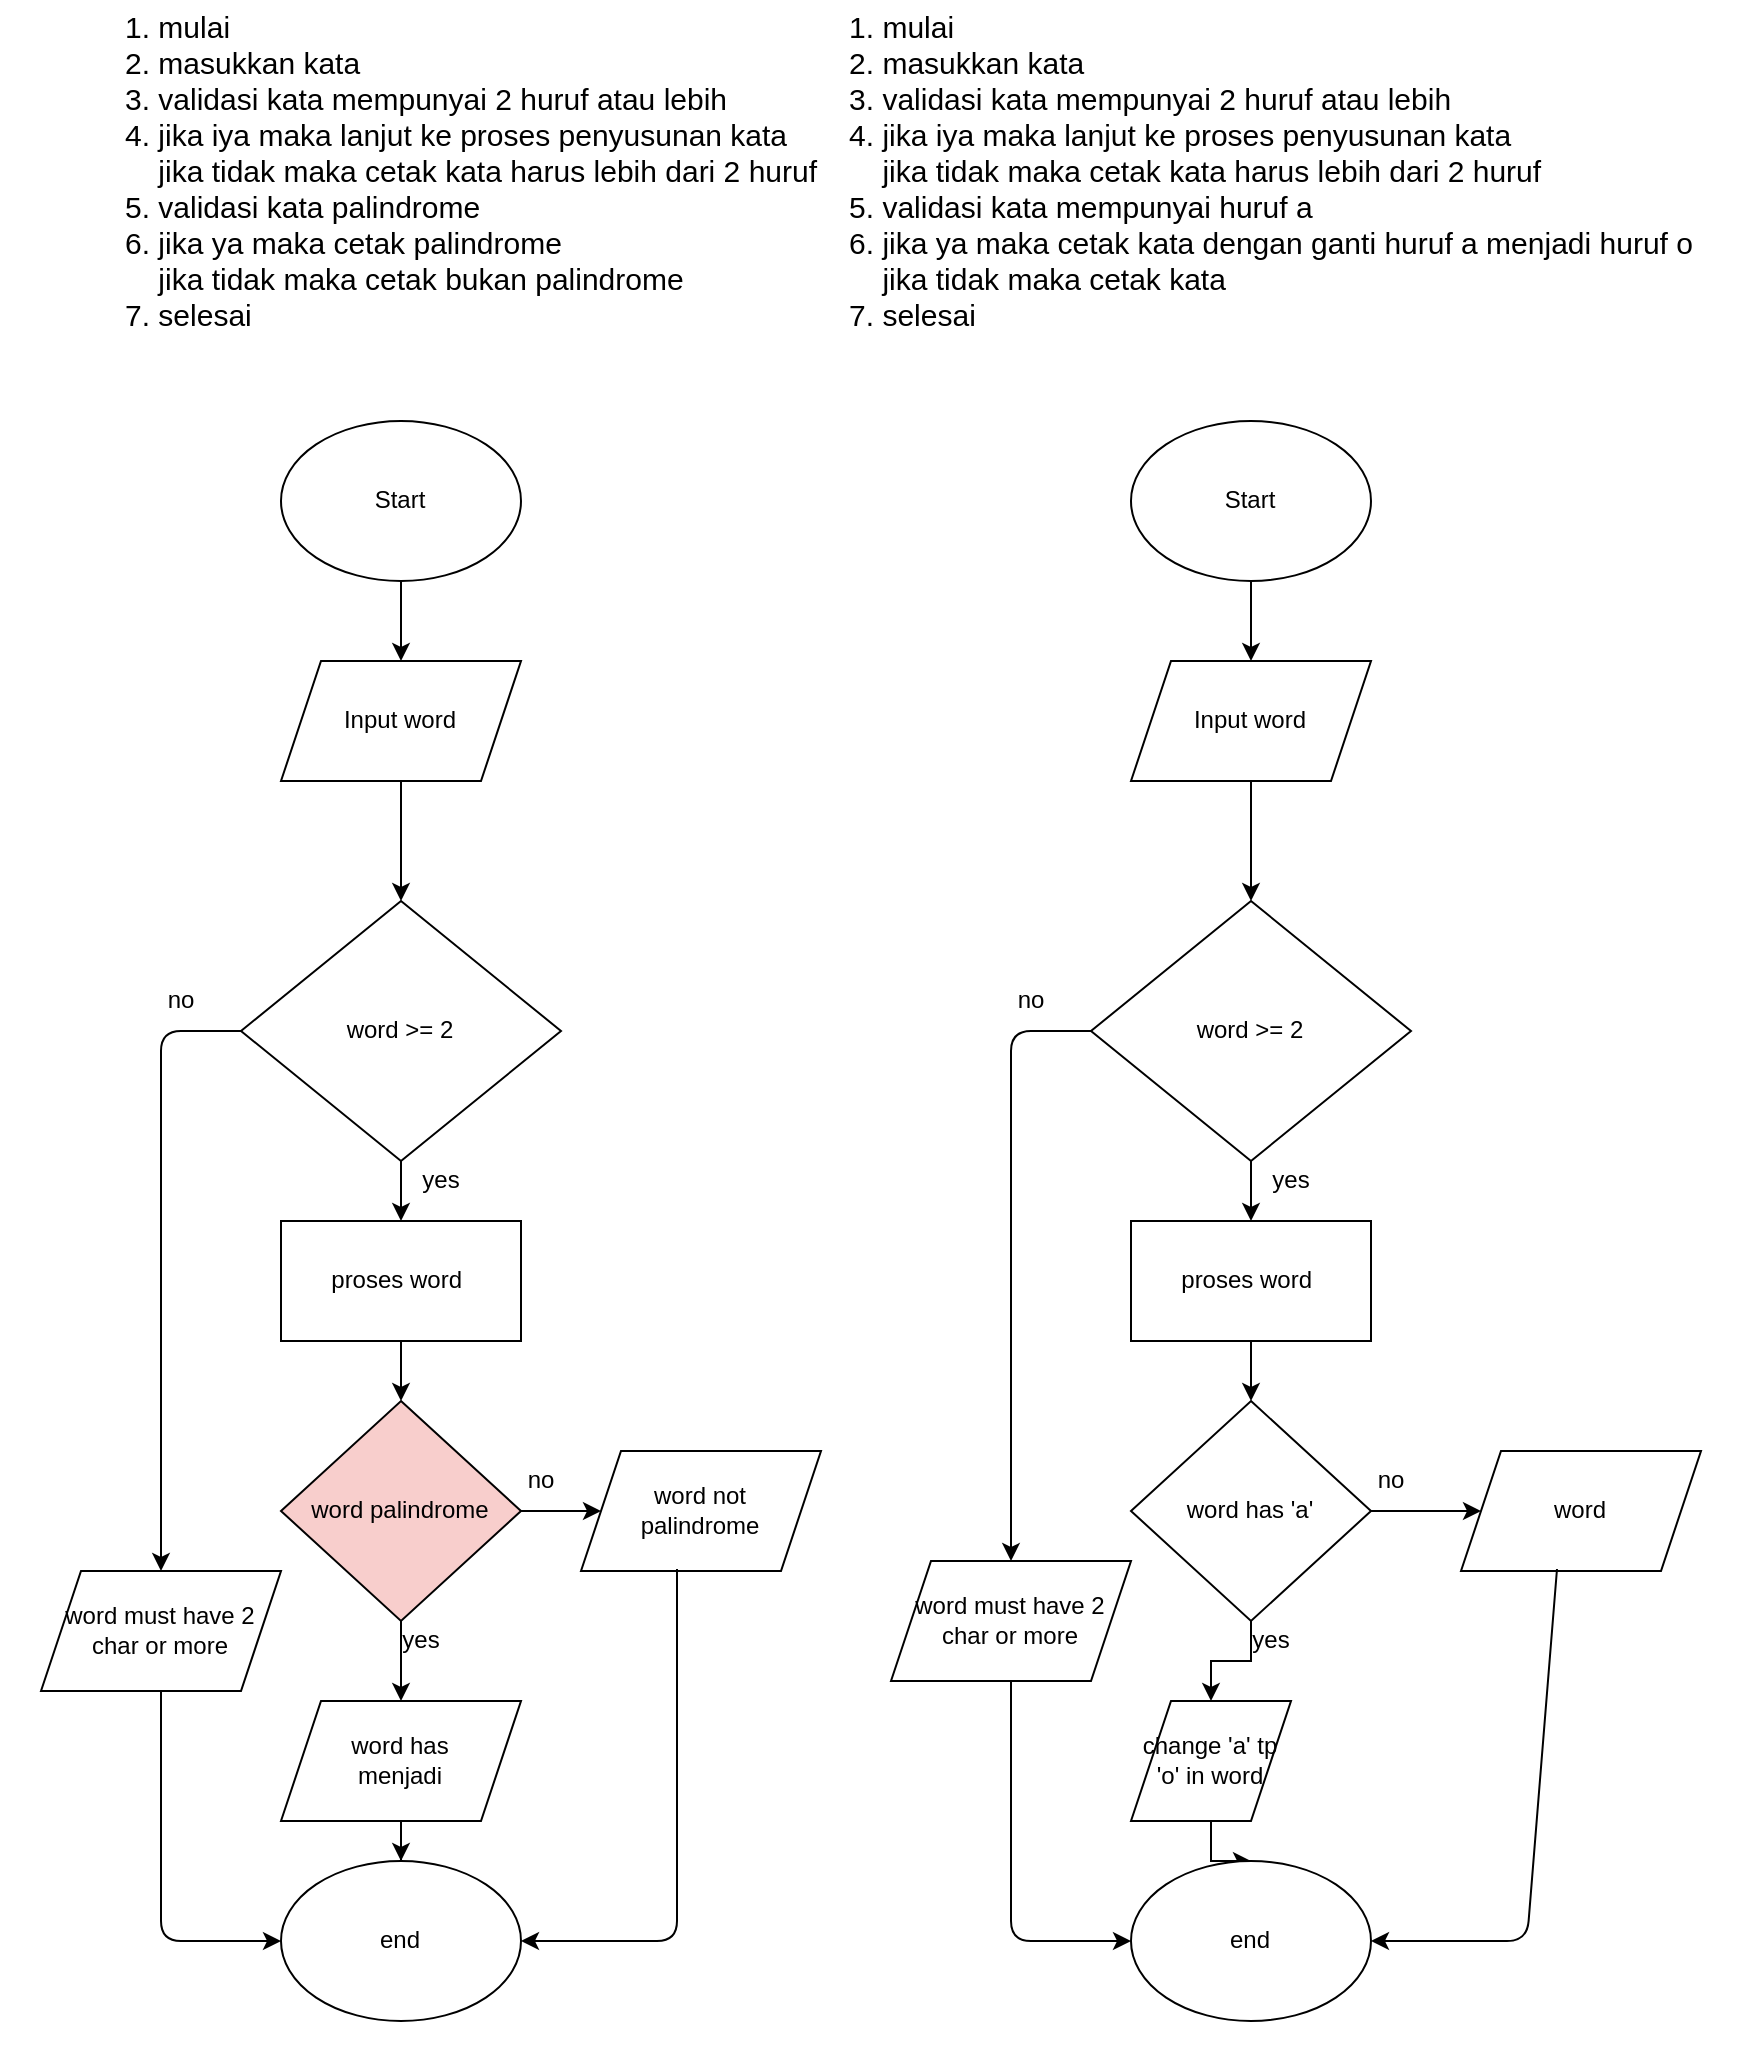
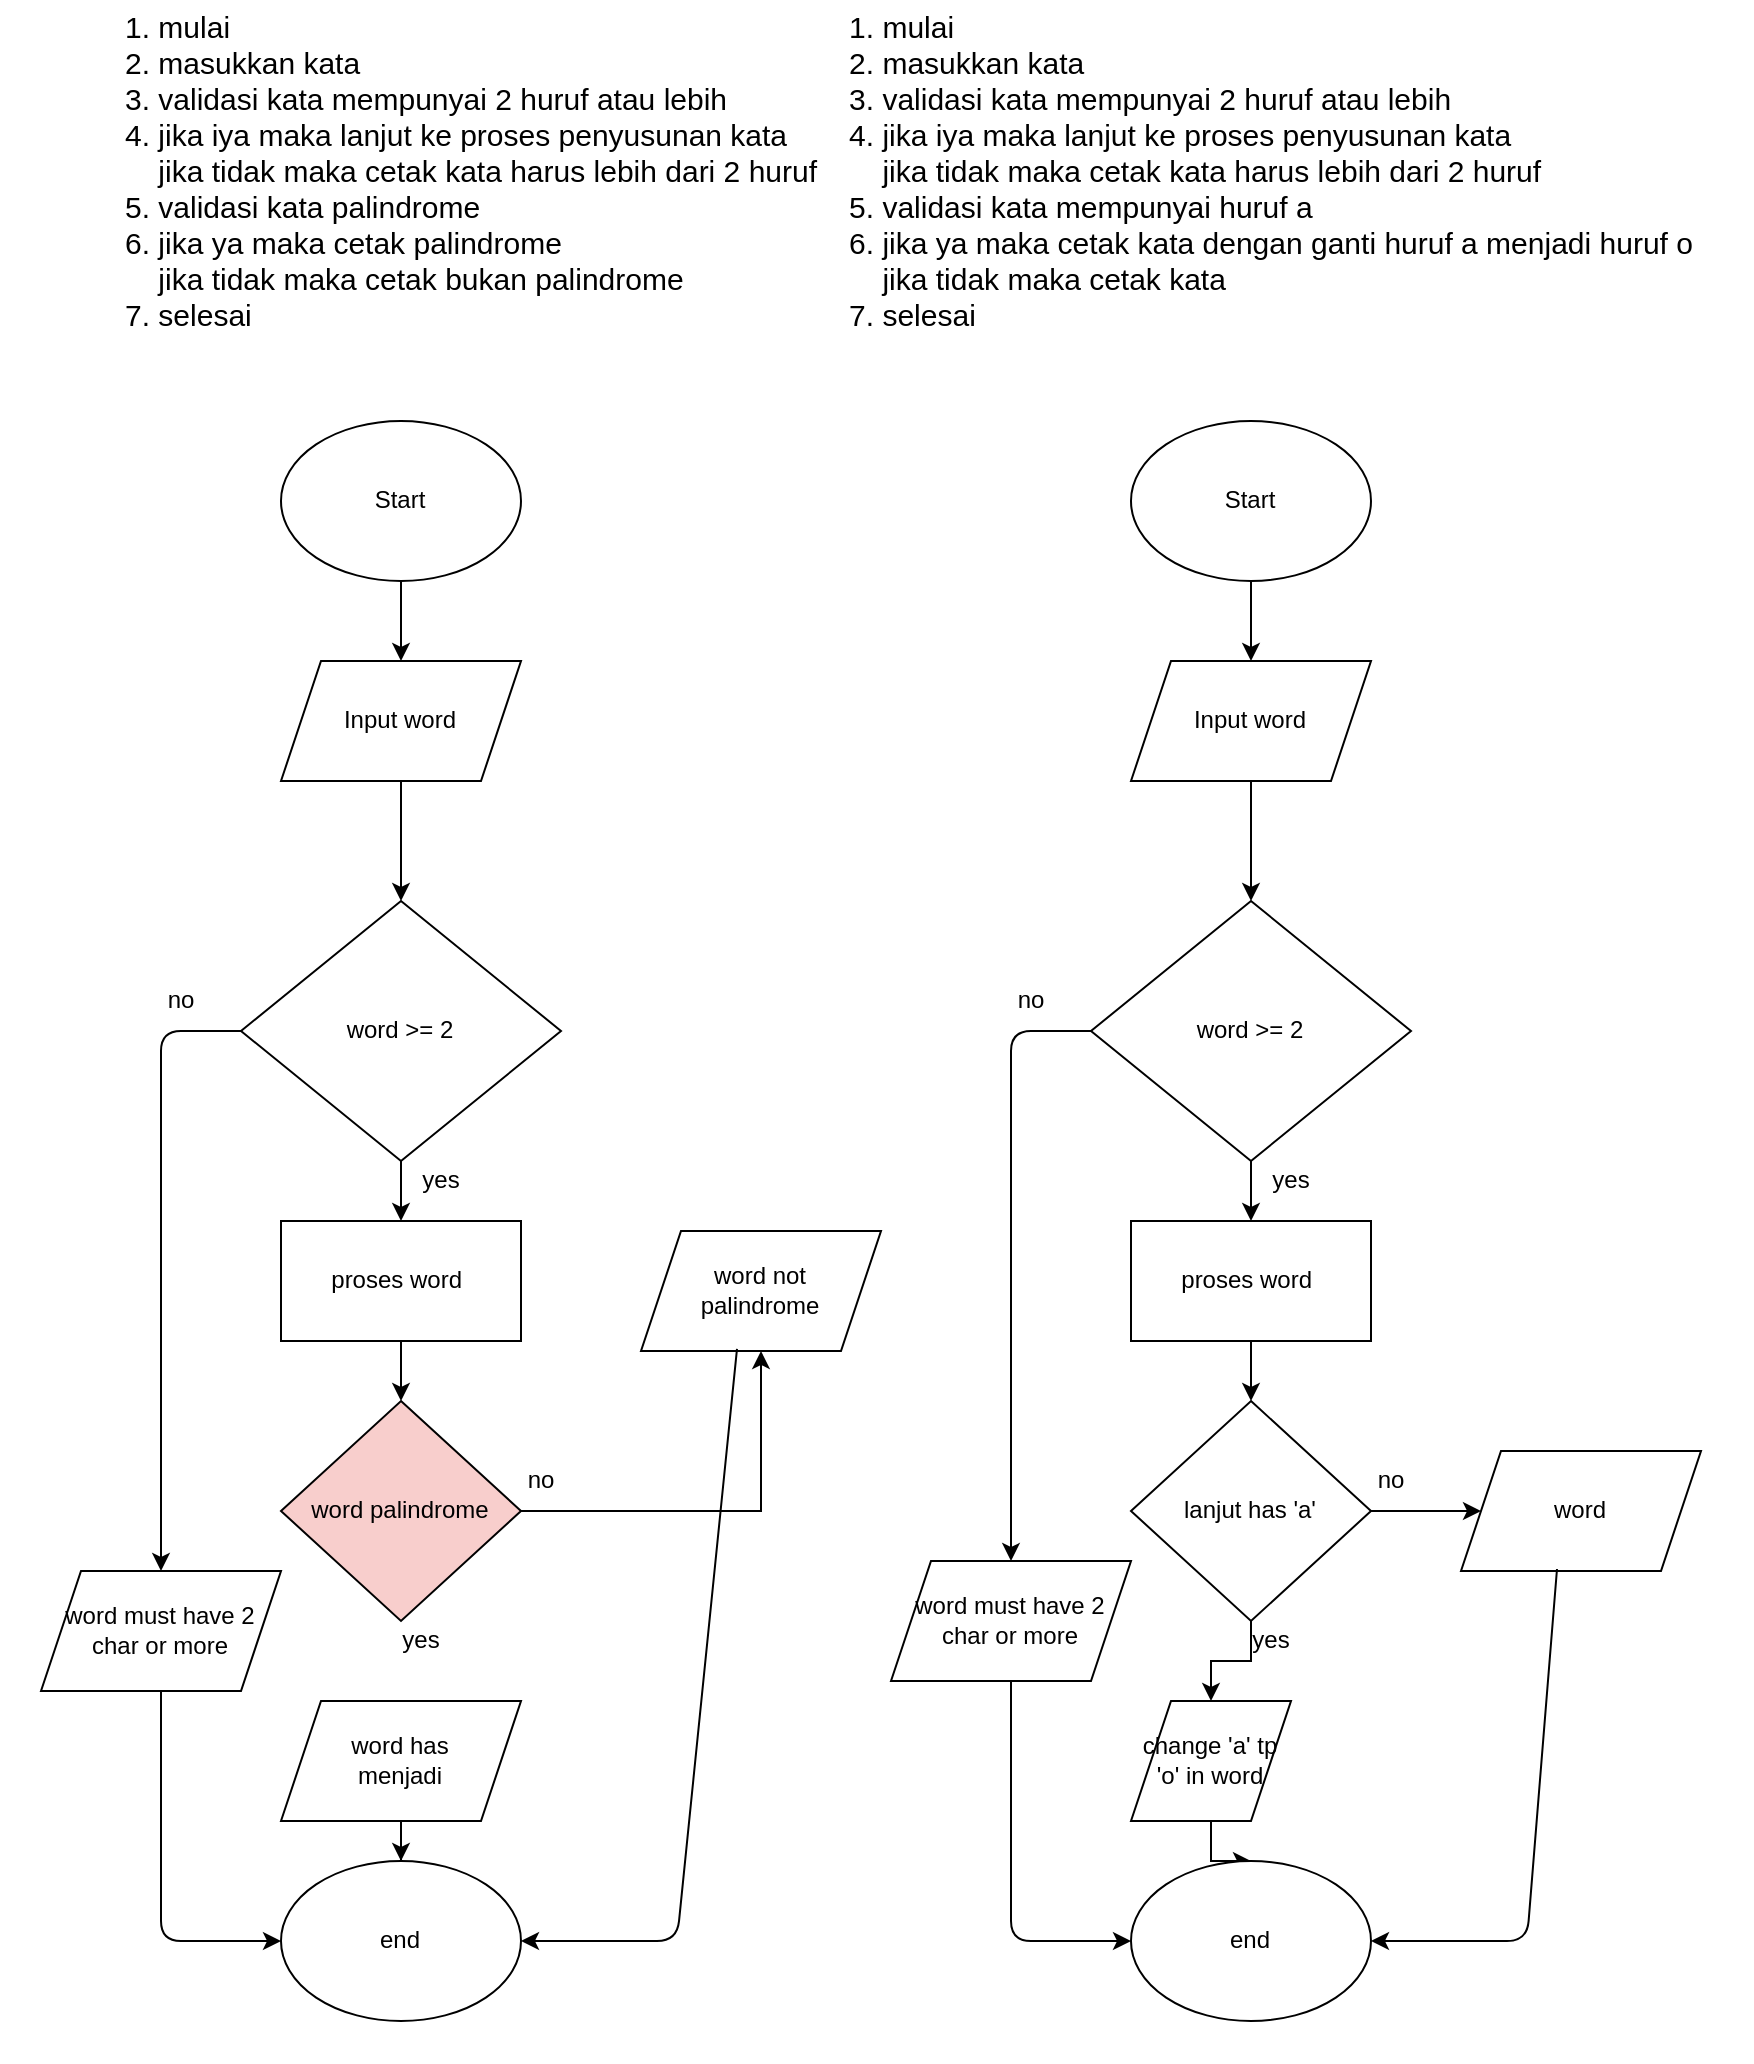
node "word not palindrome": moved (701, 1511) -> (761, 1291)
node "word has 'a'": label "word has 'a'" -> "lanjut has 'a'"
edge "word palindrome" -> "word has menjadi": removed
